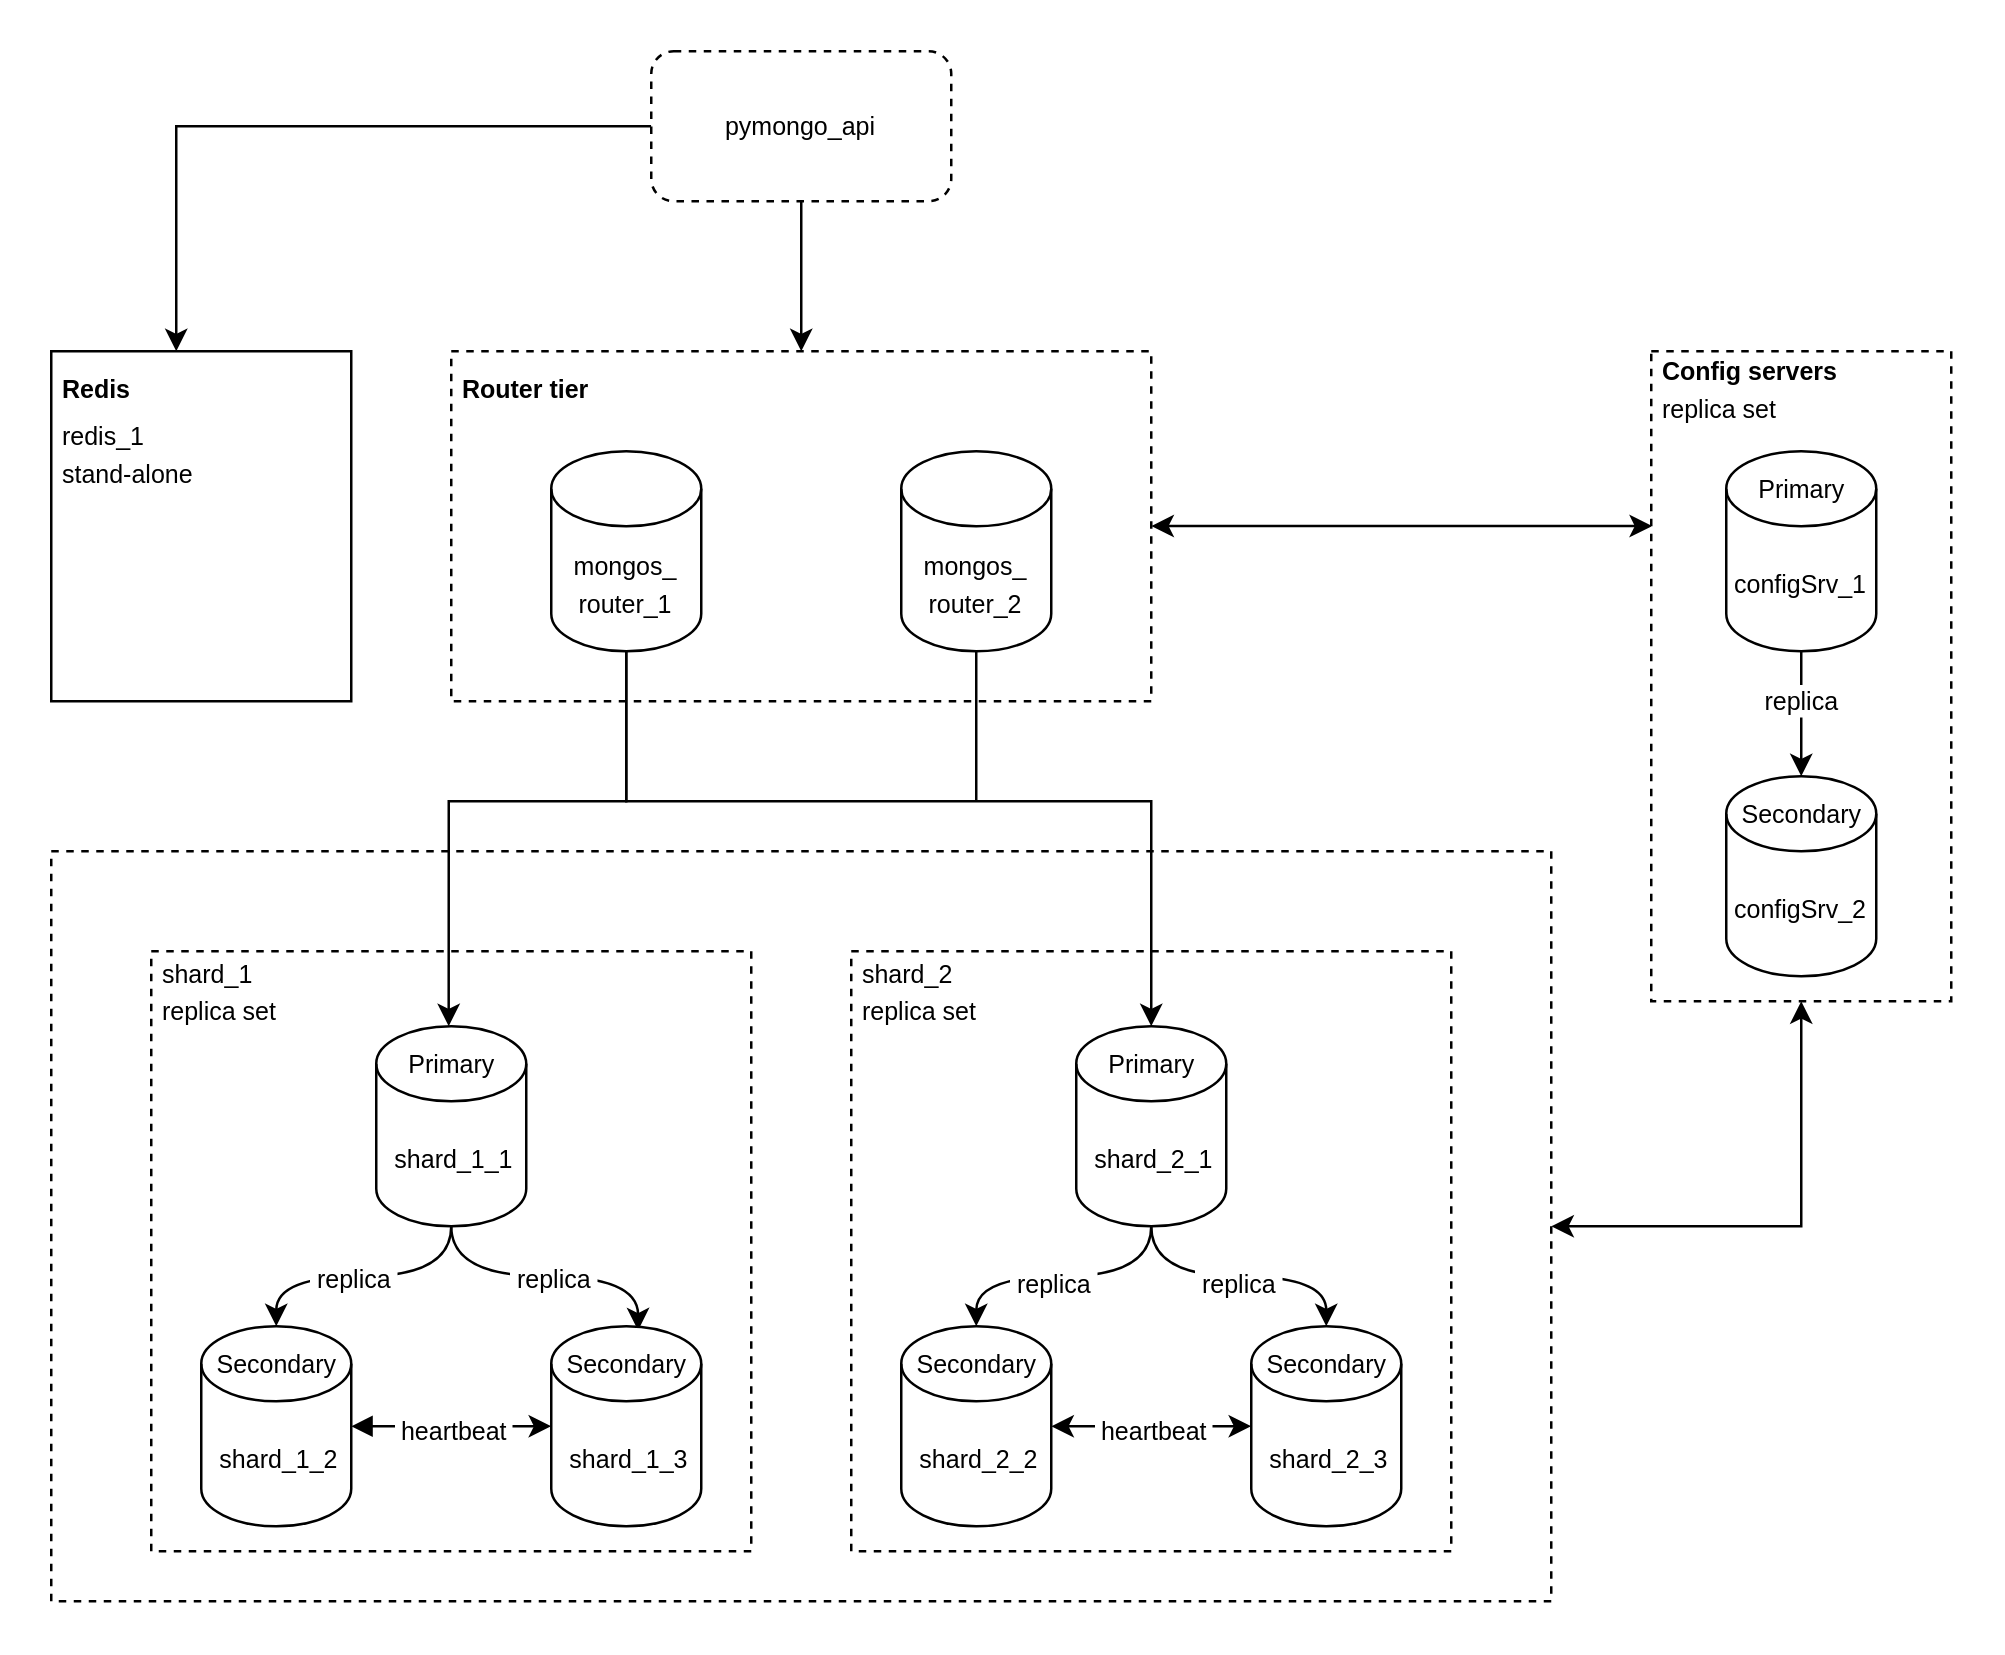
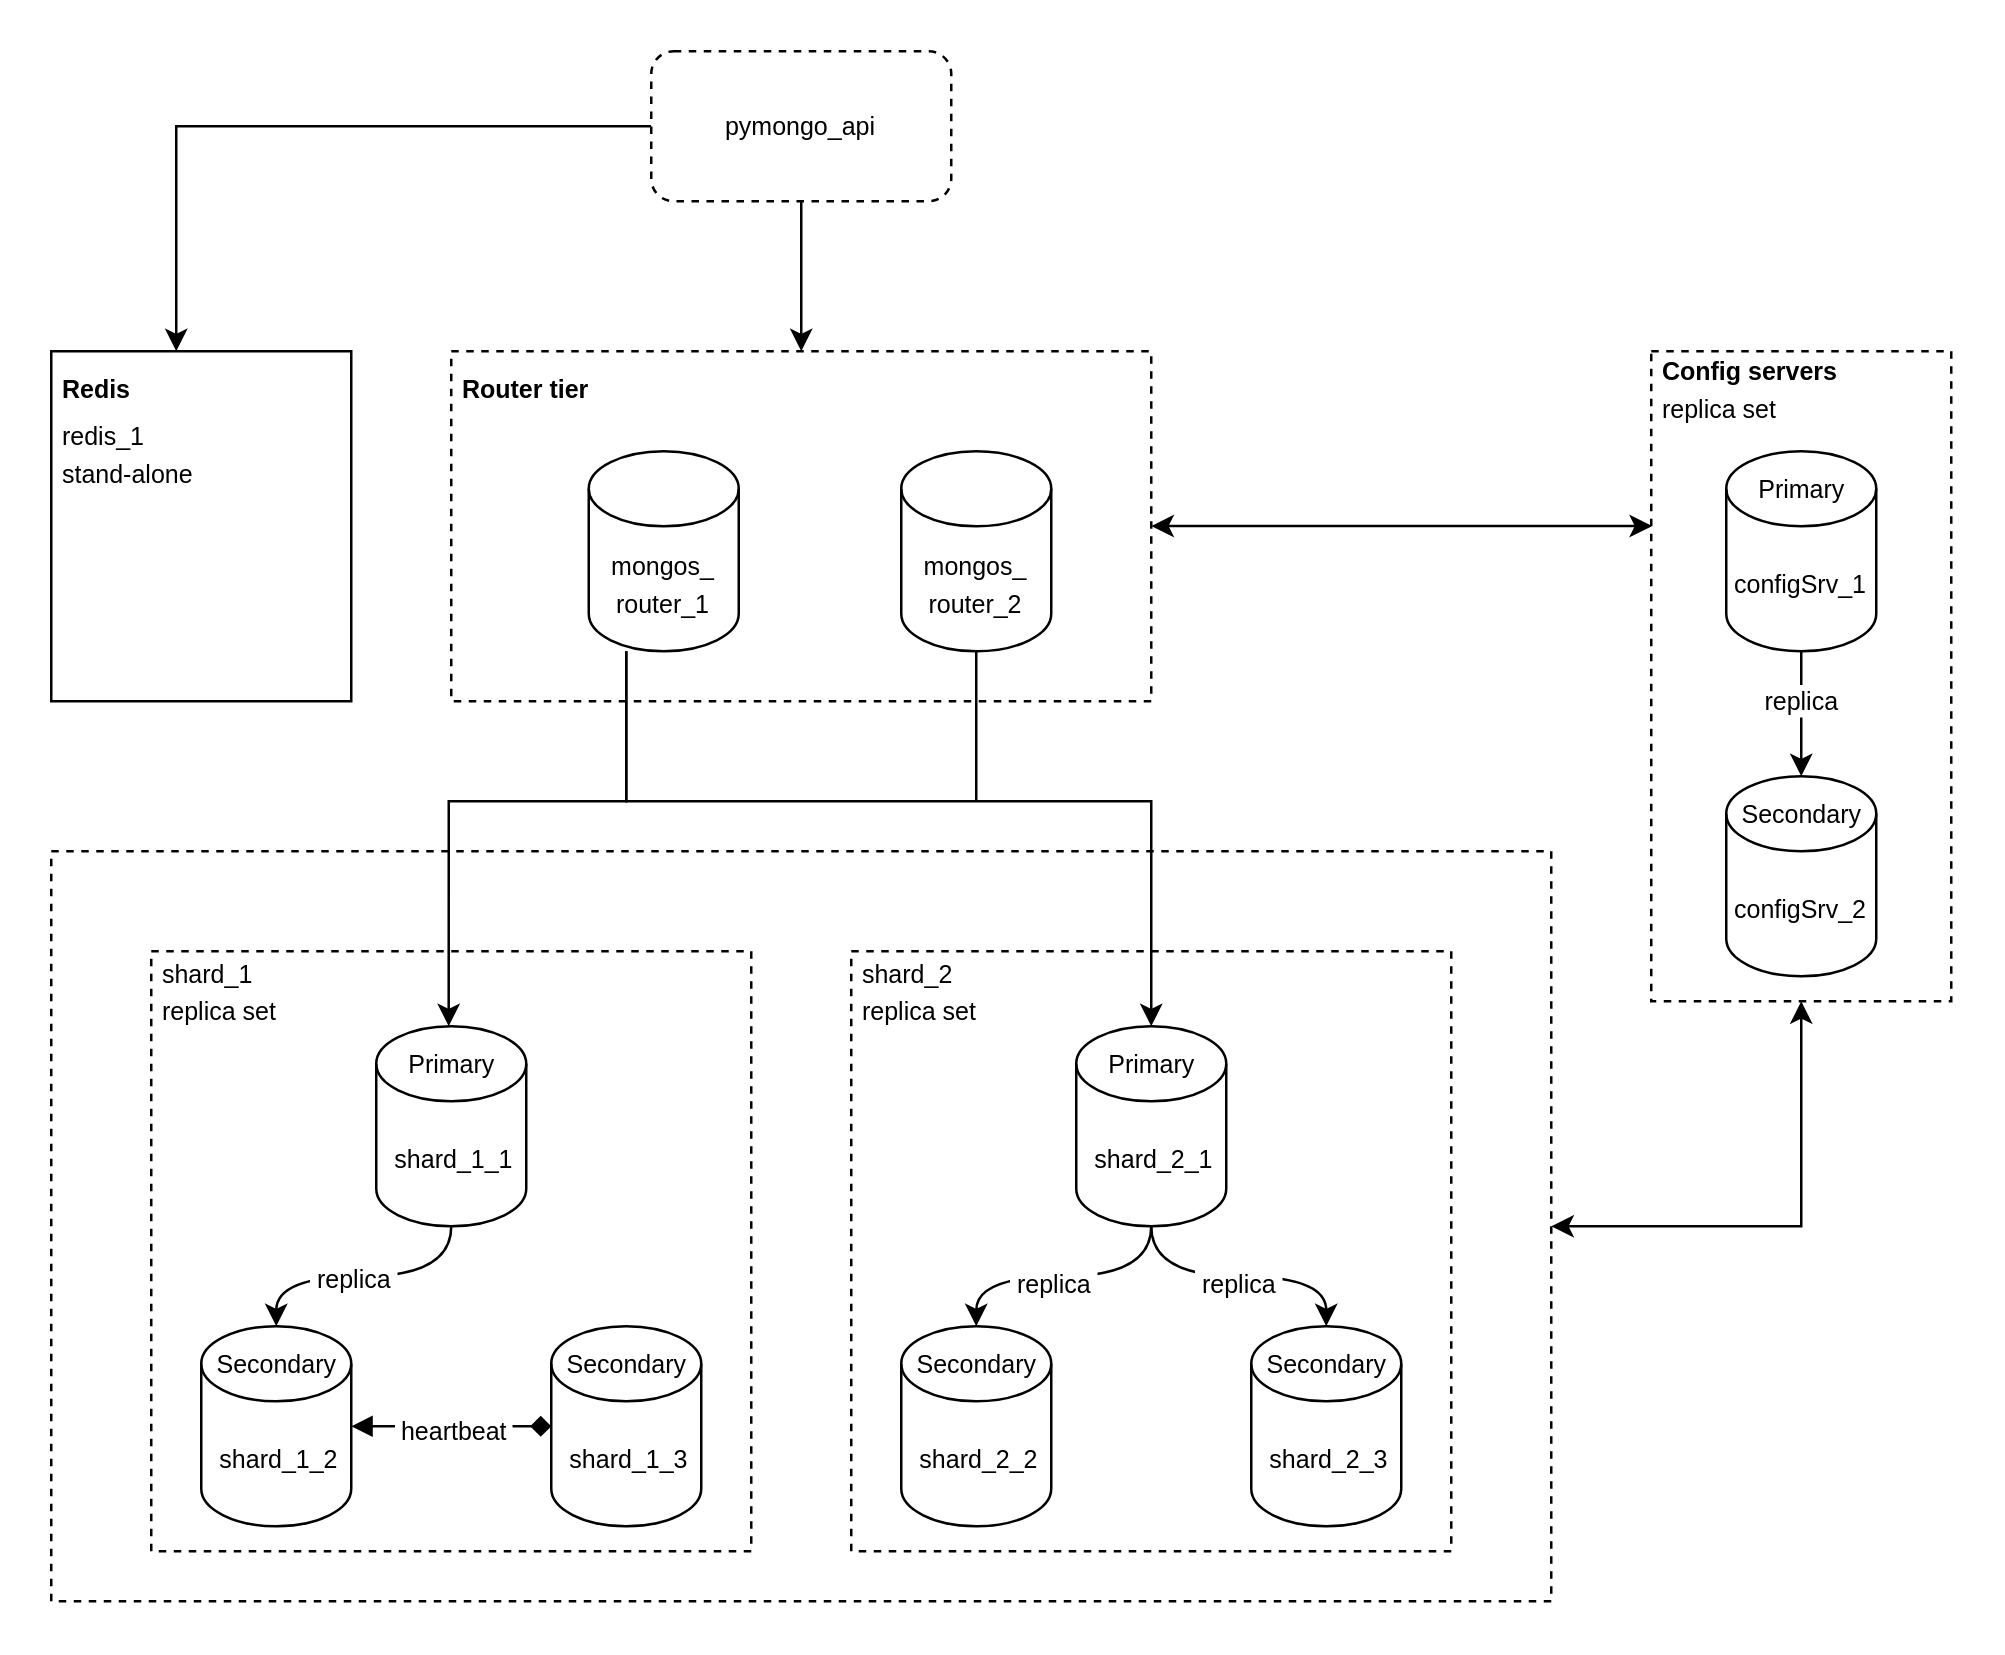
node "mongos_ router_1": moved (626, 551) -> (664, 551)
edge "shard_1_1" -> "shard_1_3": removed, label "replica"
edge "shard_1_2" -- "shard_1_3": arrowhead classic -> diamond
edge "shard_2_2" -- "shard_2_3": removed, label "heartbeat"
